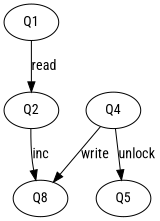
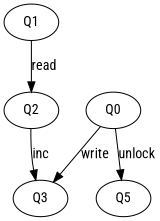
node "Q4": label "Q4" -> "Q0"
node "Q8": label "Q8" -> "Q3"
